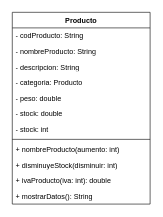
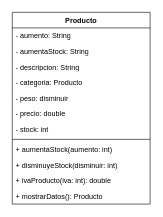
node "- codProducto: String": label "- codProducto: String" -> "- aumento: String"
node "- nombreProducto: String": label "- nombreProducto: String" -> "- aumentaStock: String"
node "- peso: double": label "- peso: double" -> "- peso: disminuir"
node "- stock: double": label "- stock: double" -> "- precio: double"
node "+ nombreProducto(aumento: int)": label "+ nombreProducto(aumento: int)" -> "+ aumentaStock(aumento: int)"
node "+ mostrarDatos(): String": label "+ mostrarDatos(): String" -> "+ mostrarDatos(): Producto"
